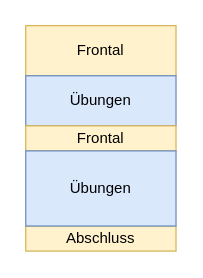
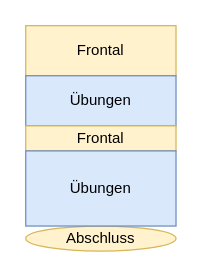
node "Abschluss": shape rectangle -> ellipse
